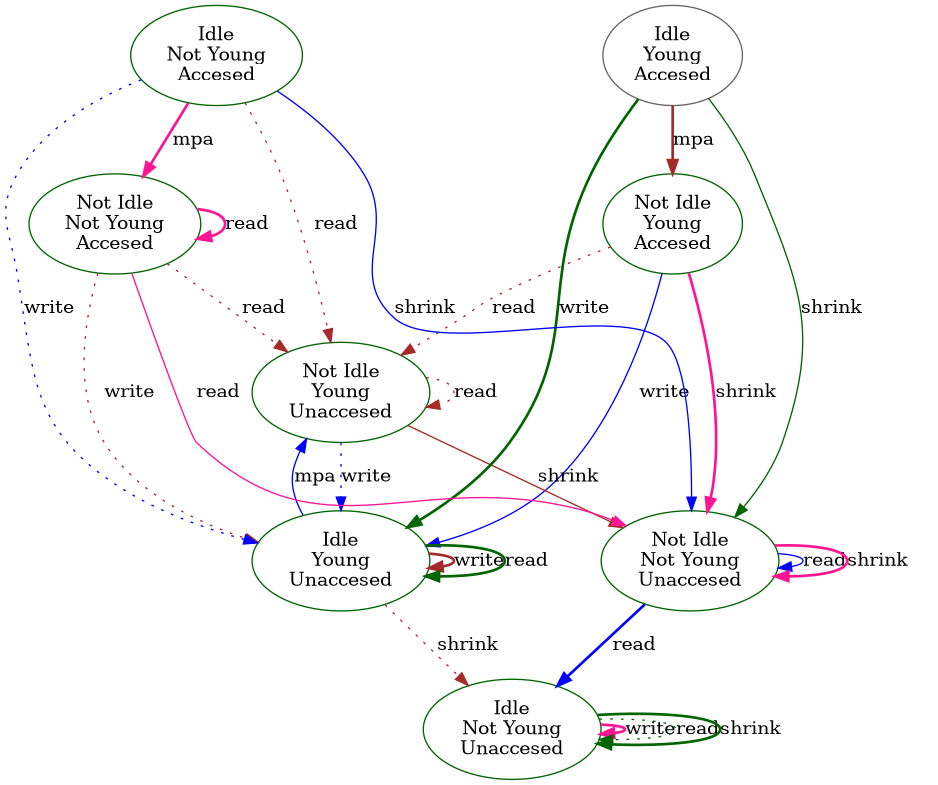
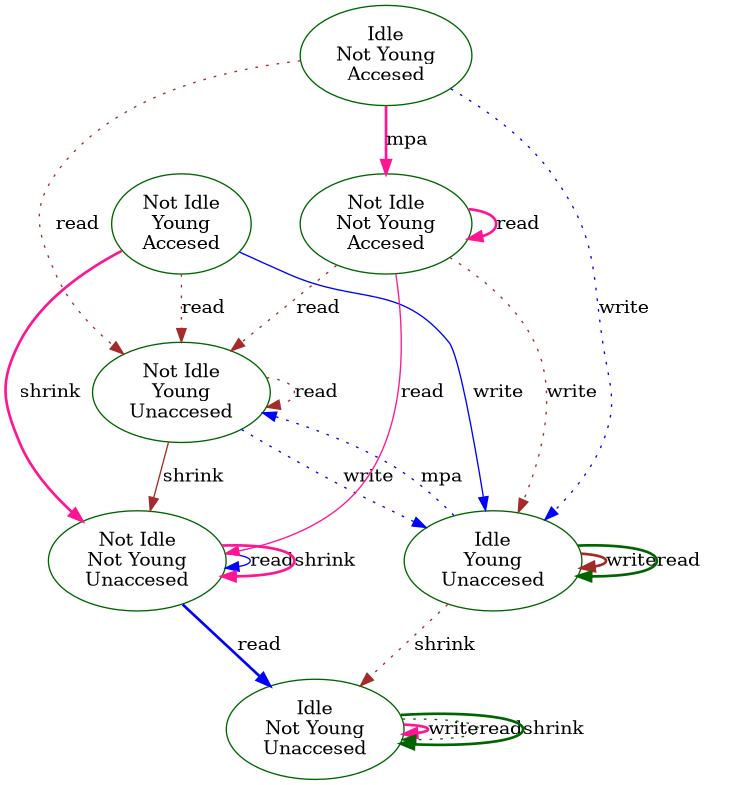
node "Idle Young Accesed": removed
edge "Idle Not Young Accesed" -> "Not Idle Not Young Unaccesed": removed, label "shrink"
edge "Idle Young Unaccesed" -> "Not Idle Young Unaccesed": style solid -> dotted
